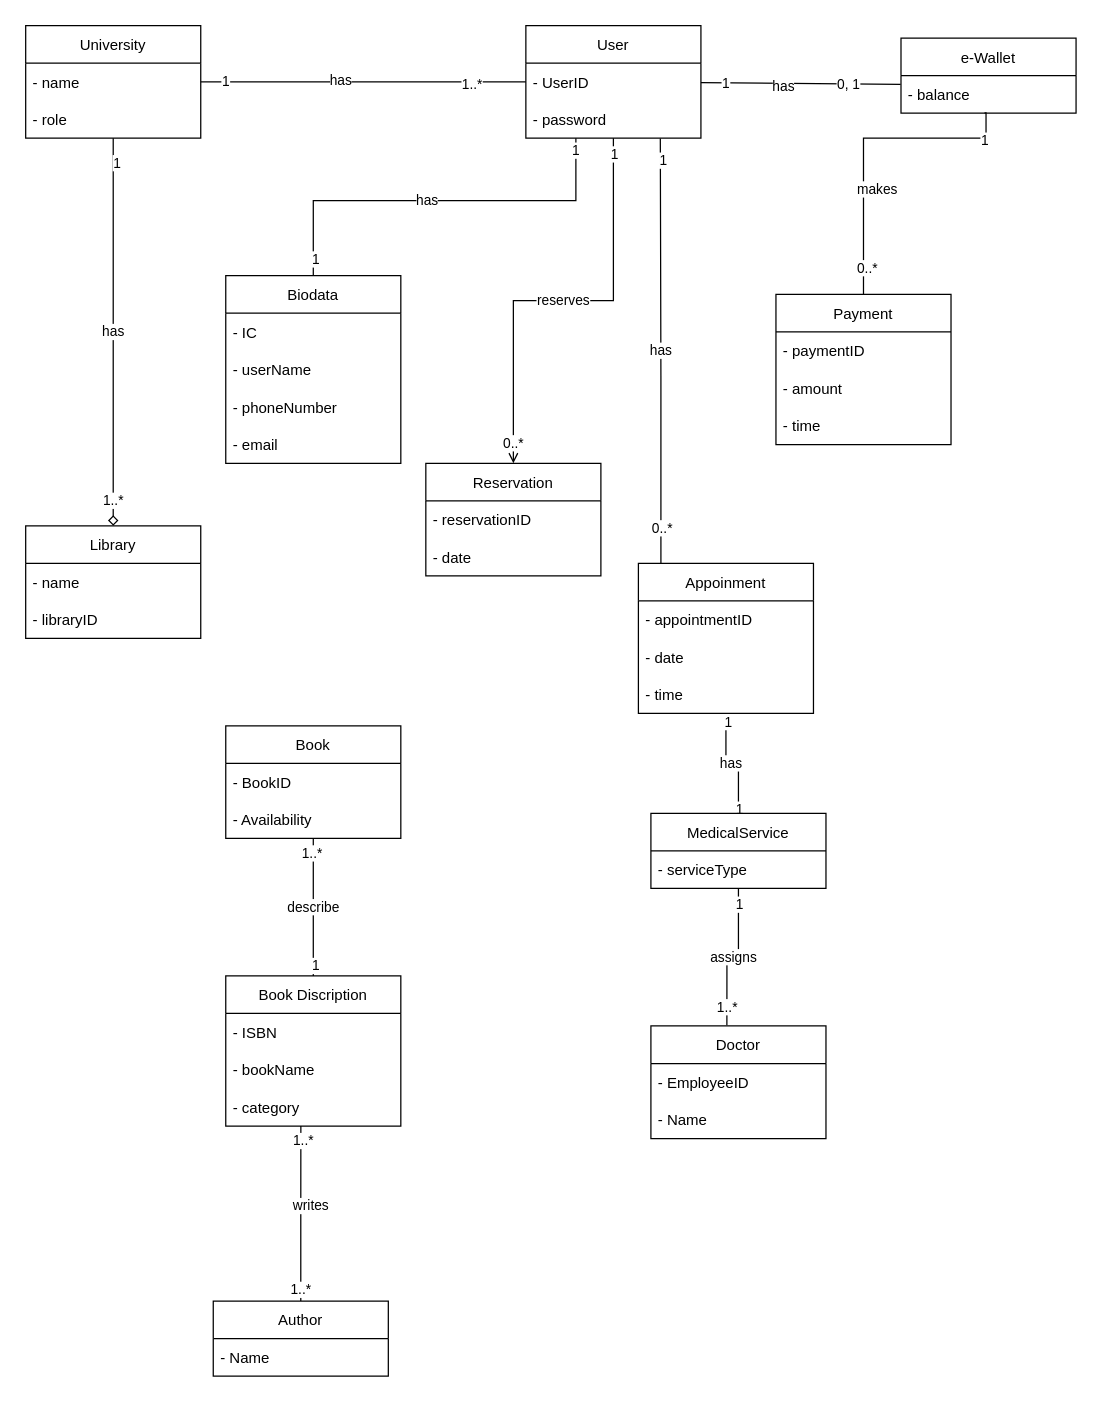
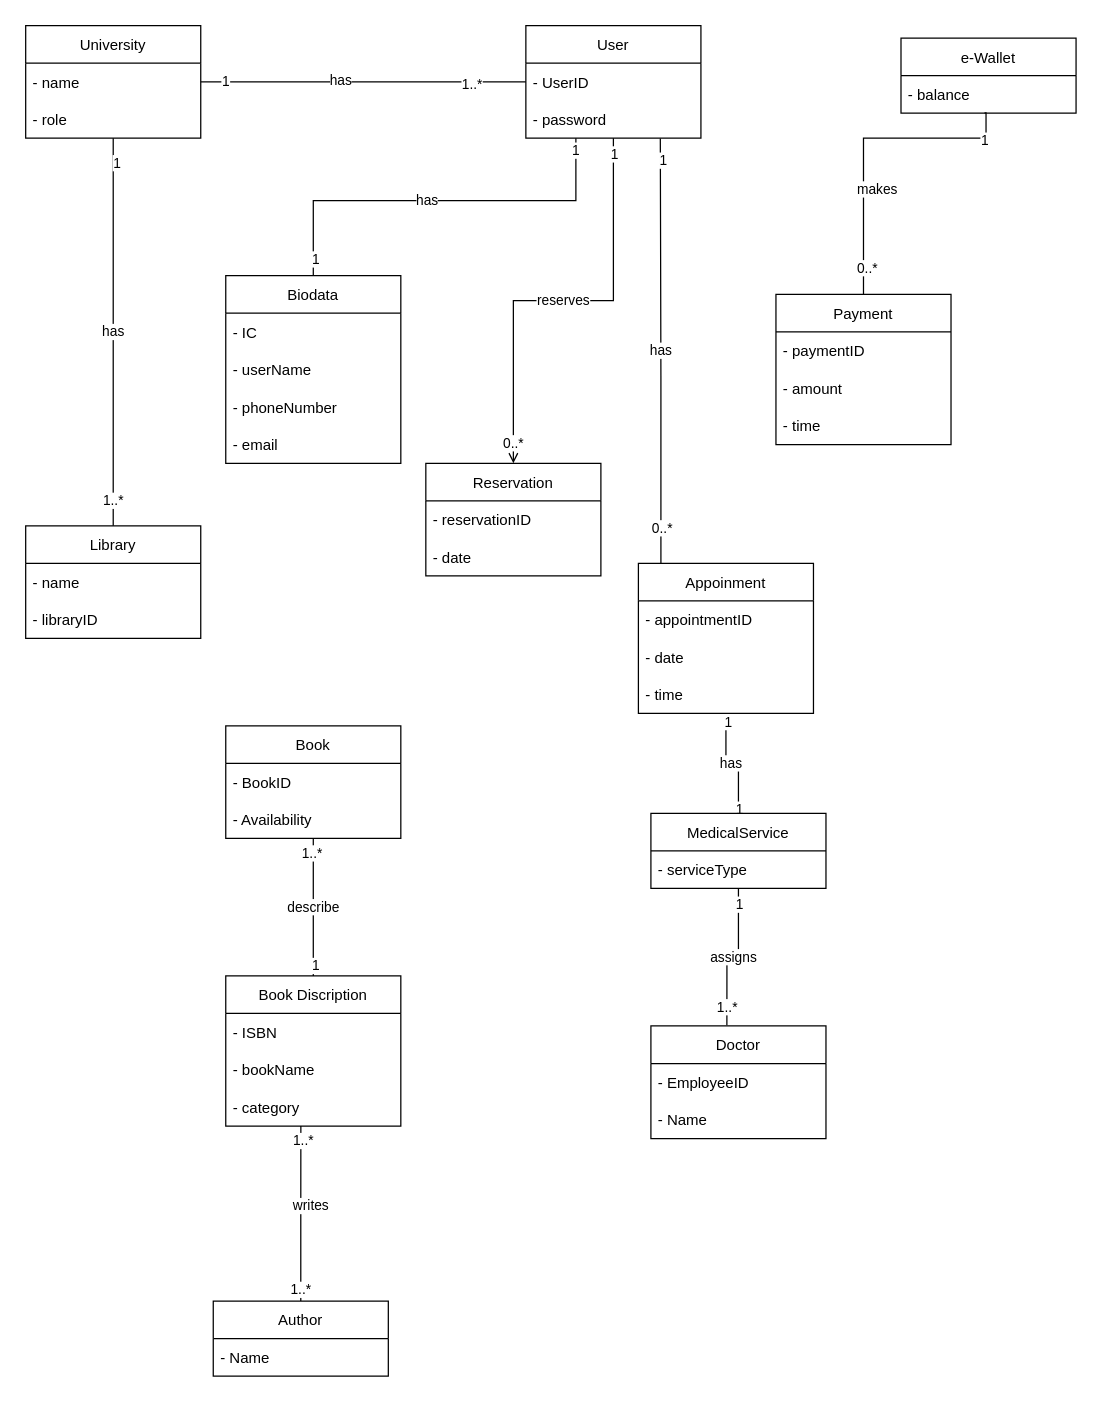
edge "- UserID" -- "- balance": removed, labels "1", "has", "0, 1"
edge "University" -> "Library": arrowhead diamond -> none
